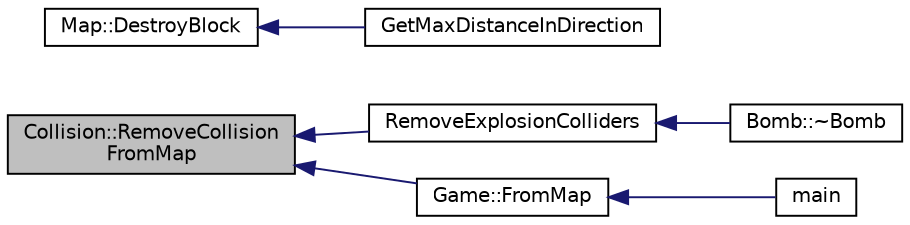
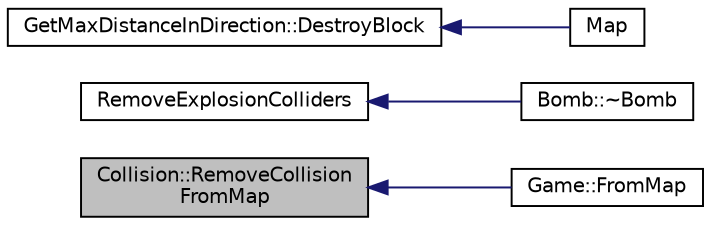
node "Map::DestroyBlock": label "Map::DestroyBlock" -> "GetMaxDistanceInDirection::DestroyBlock"
node "GetMaxDistanceInDirection": label "GetMaxDistanceInDirection" -> "Map"
edge "RemoveExplosionColliders" -> "Collision::RemoveCollision FromMap": removed
node "main": removed
